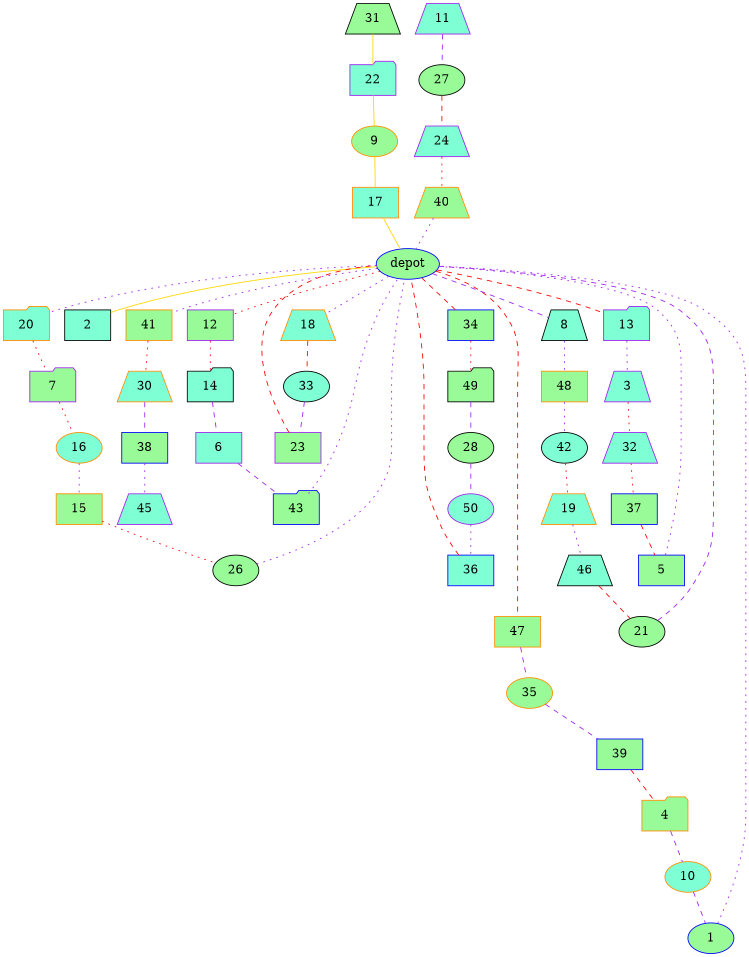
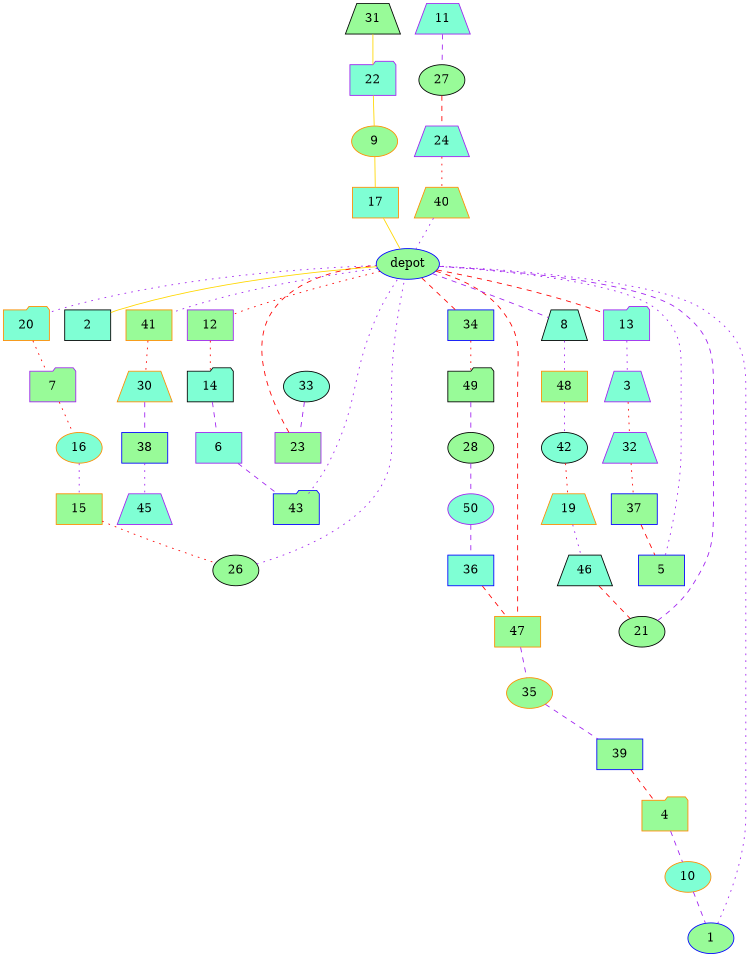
node "18": removed
edge "depot" -- "36": now "47" -- "36"
edge "50" -- "36": style dotted -> dashed
